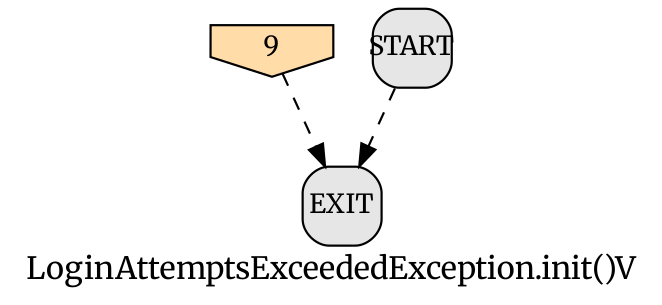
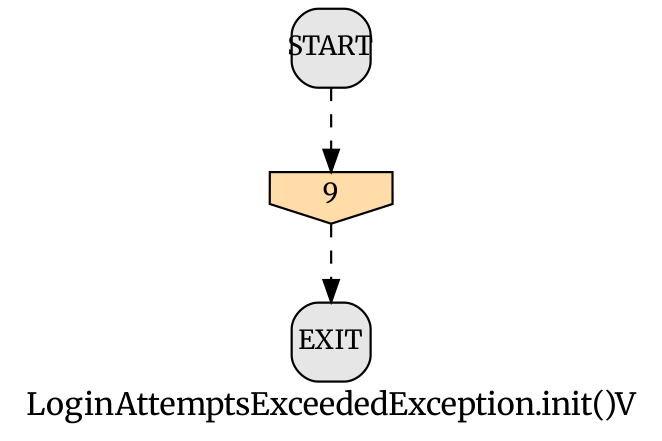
edge "START" -> "EXIT": now "START" -> "9"
